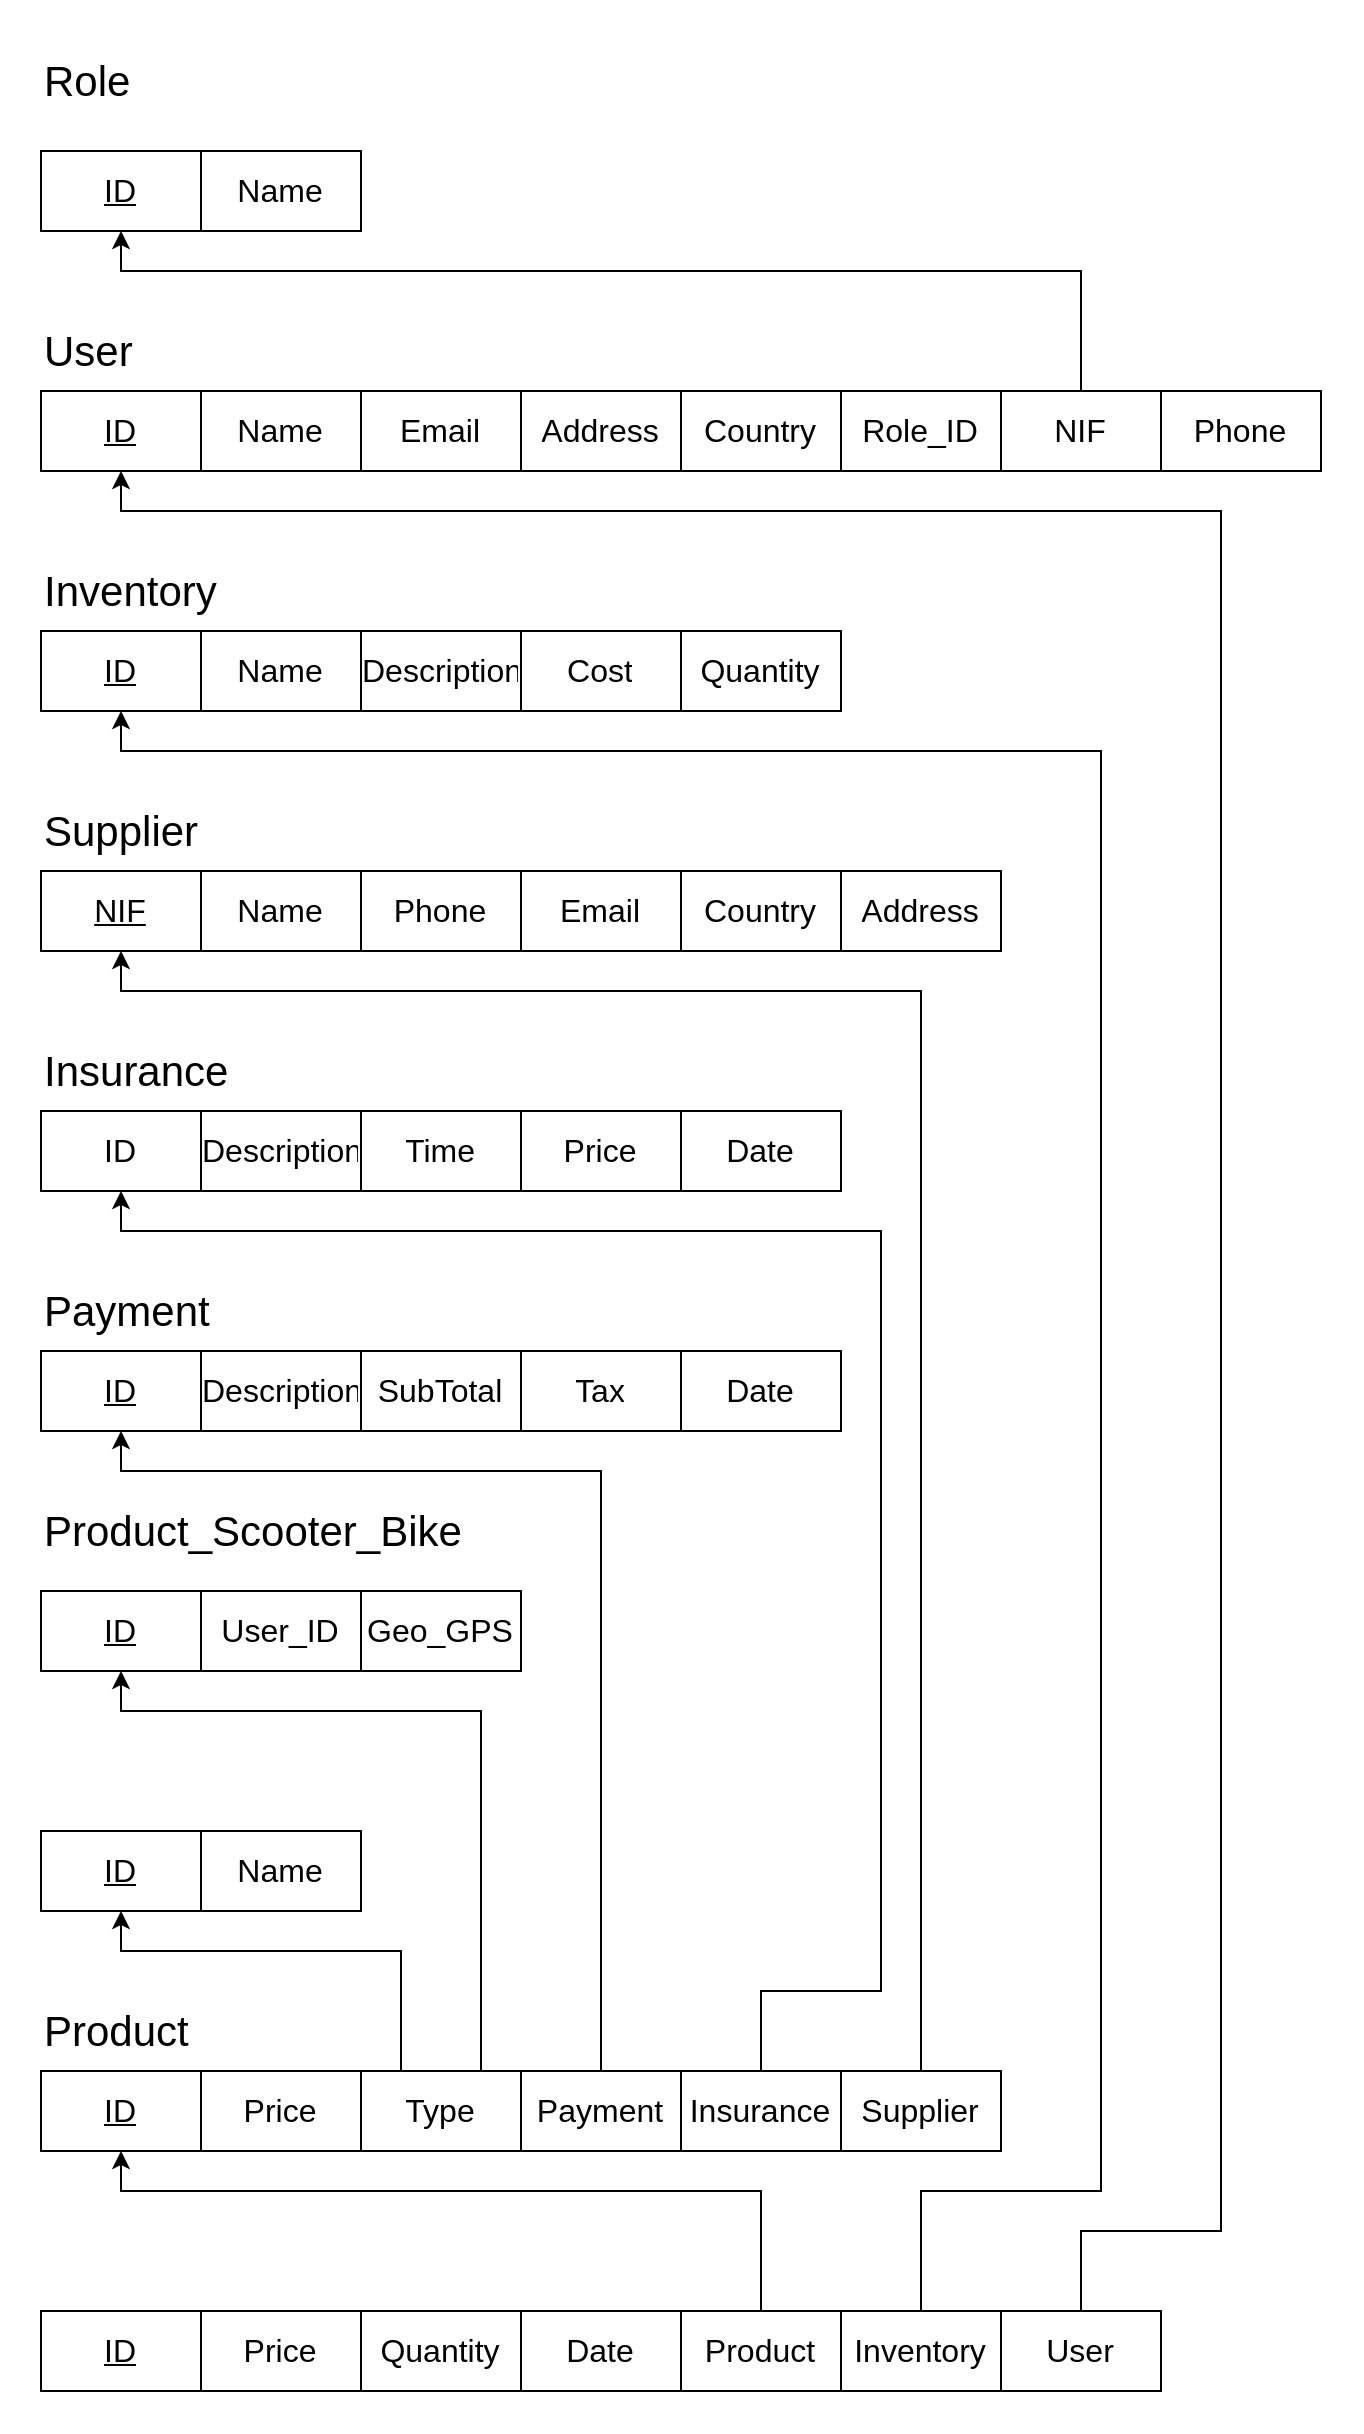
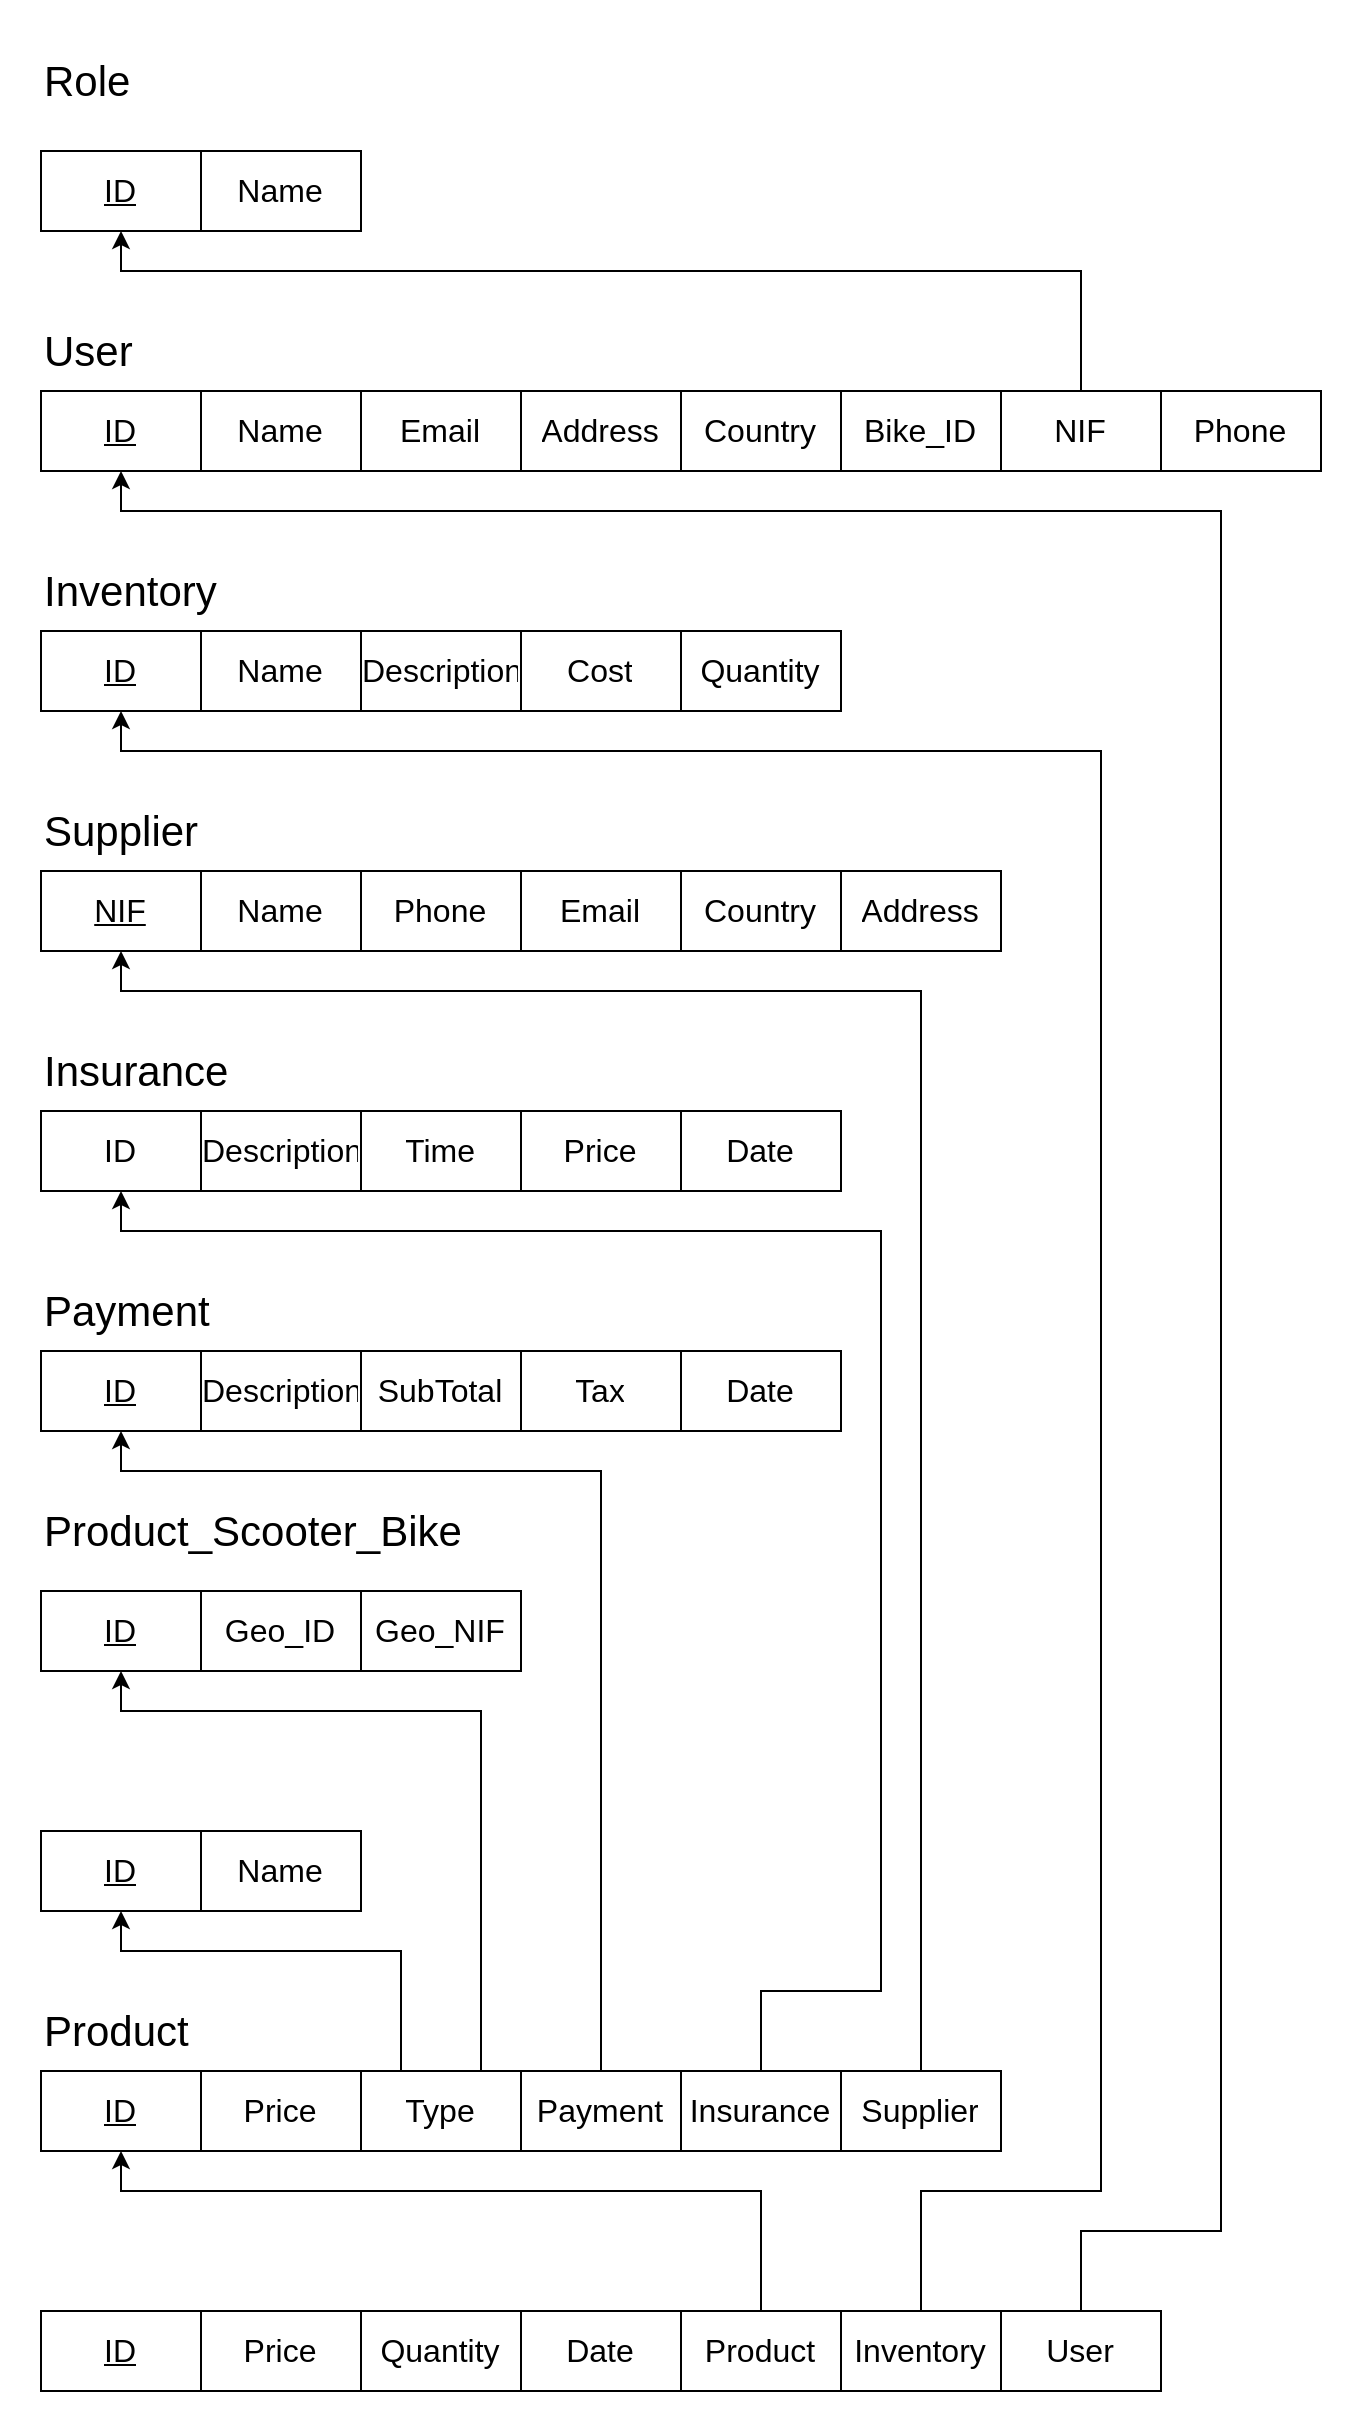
node "Role_ID": label "Role_ID" -> "Bike_ID"
node "User_ID": label "User_ID" -> "Geo_ID"
node "Geo_GPS": label "Geo_GPS" -> "Geo_NIF"
